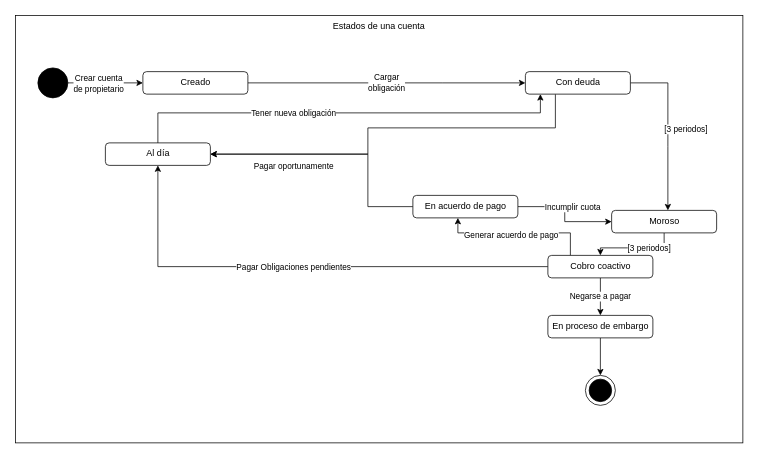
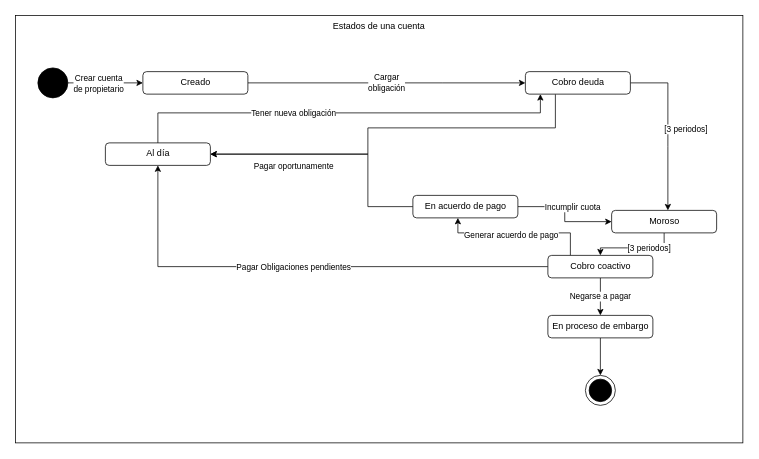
node "Con deuda": label "Con deuda" -> "Cobro deuda"
